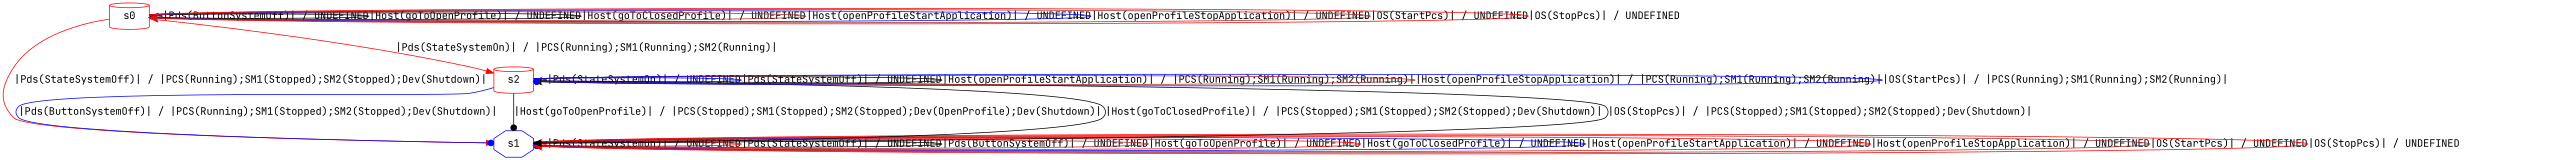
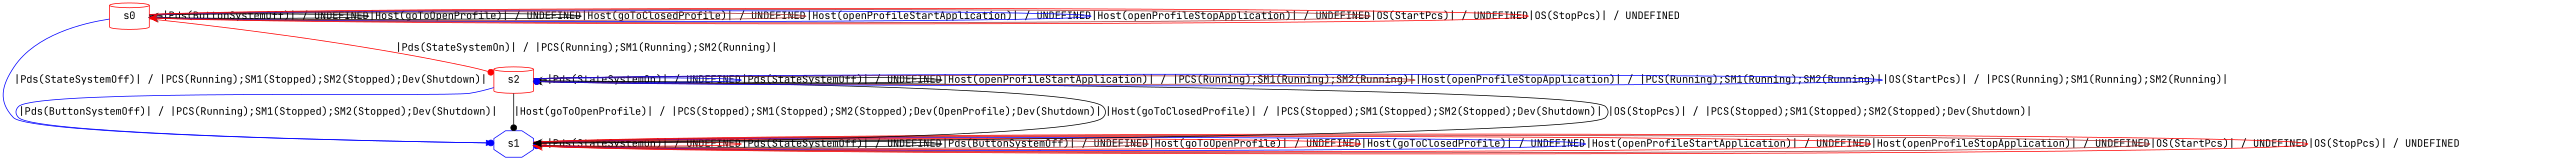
edge "s0" -> "s2": arrowhead normal -> dot
edge "s0" -> "s1": color red -> blue
